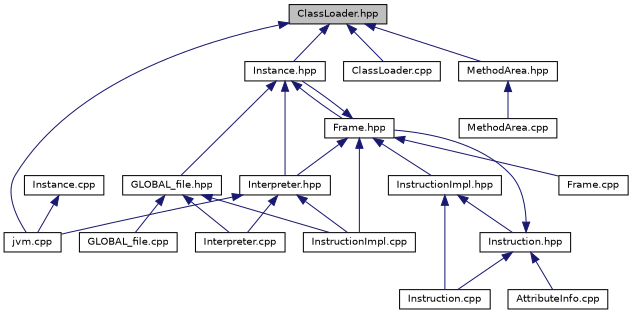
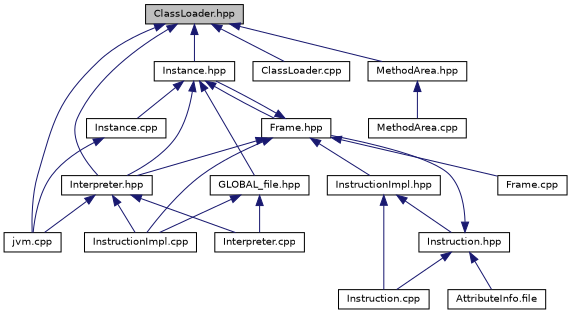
edge "Interpreter.hpp" -> "ClassLoader.hpp": added
edge "Instance.cpp" -> "Instance.hpp": added
node "GLOBAL_file.cpp": removed
node "AttributeInfo.cpp": label "AttributeInfo.cpp" -> "AttributeInfo.file"
